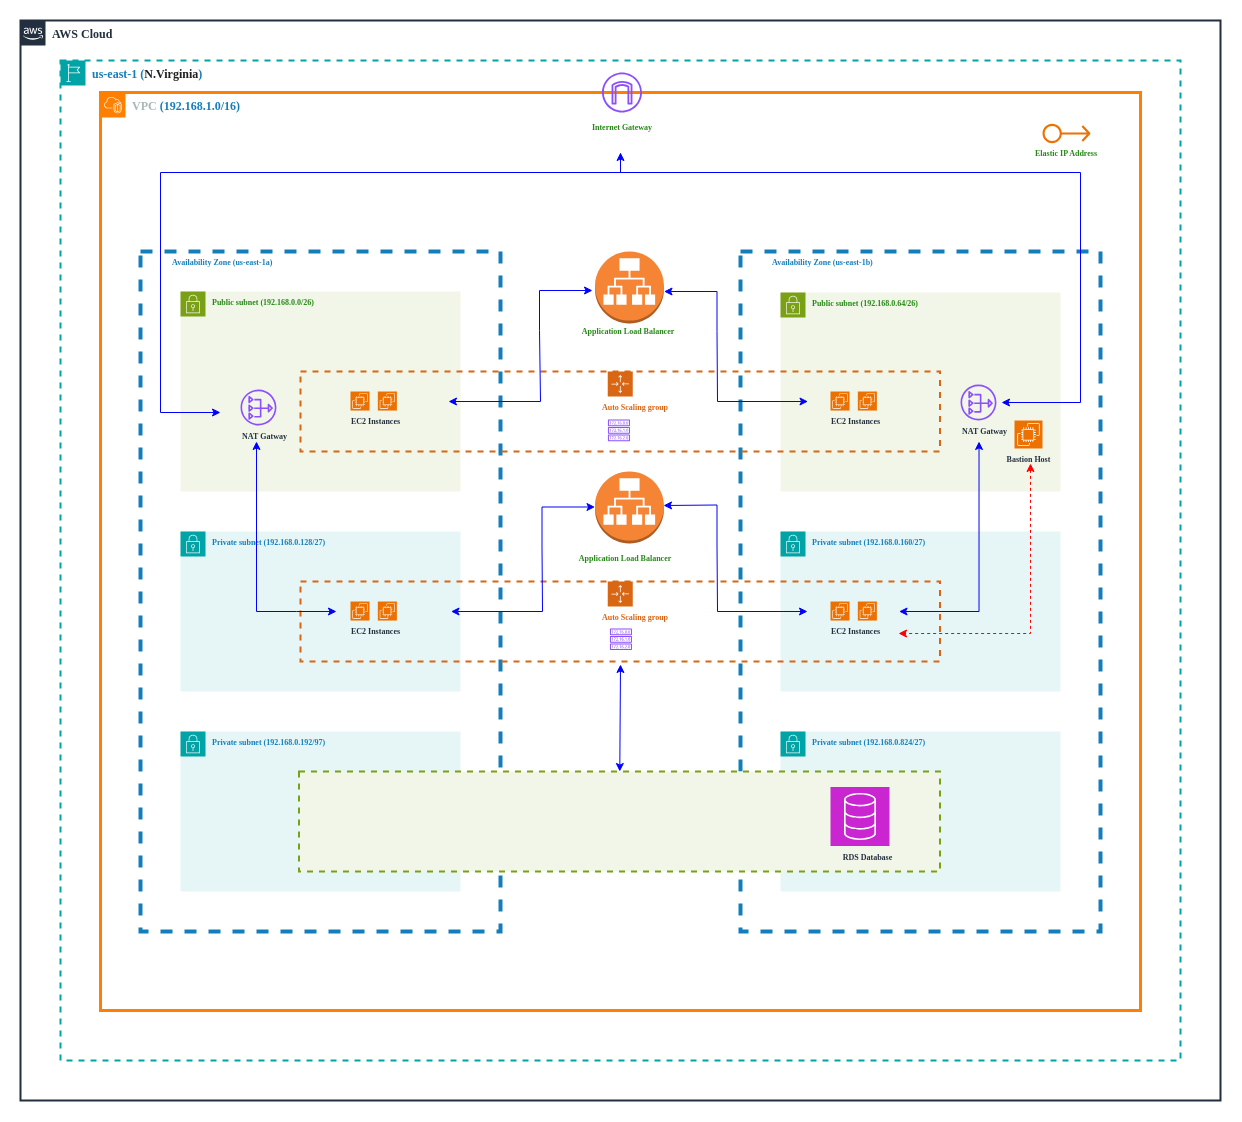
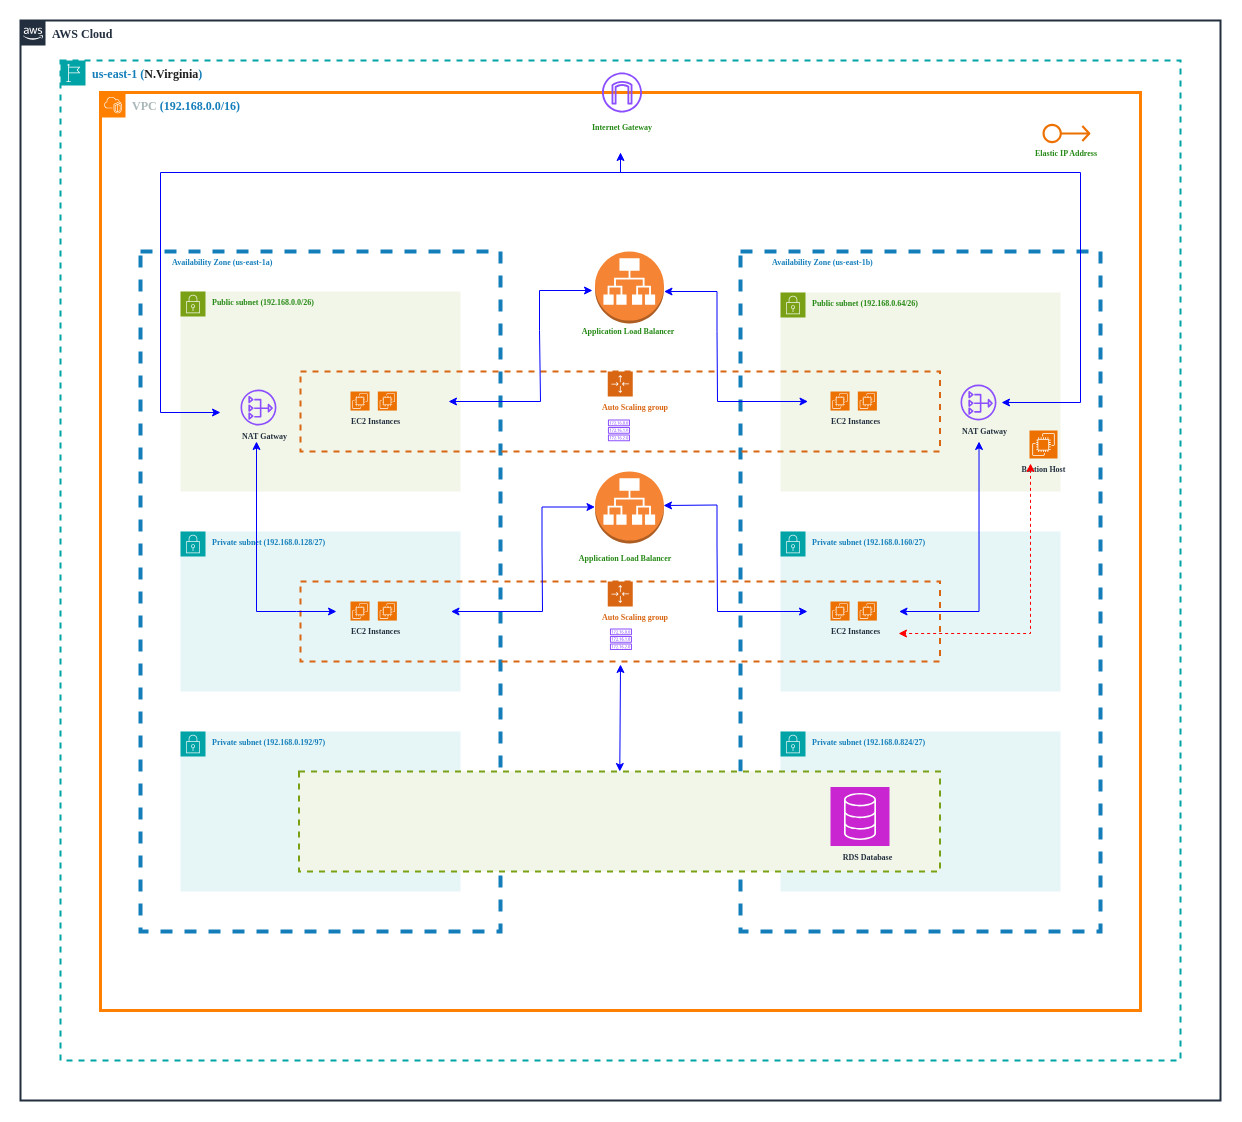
node "VPC (192.168.1.0/16)": label "VPC (192.168.1.0/16)" -> "VPC (192.168.0.0/16)"
node "Bastion Host": moved (1029, 435) -> (1044, 445)
